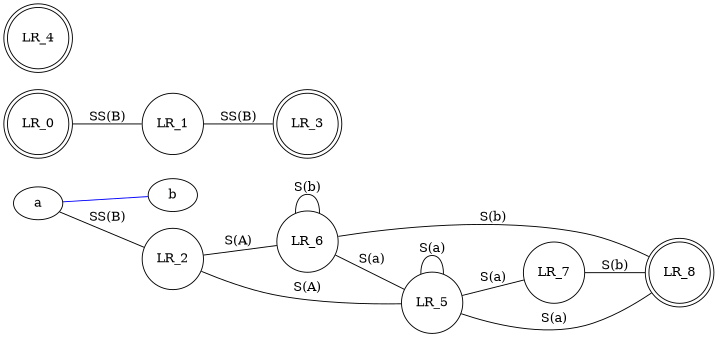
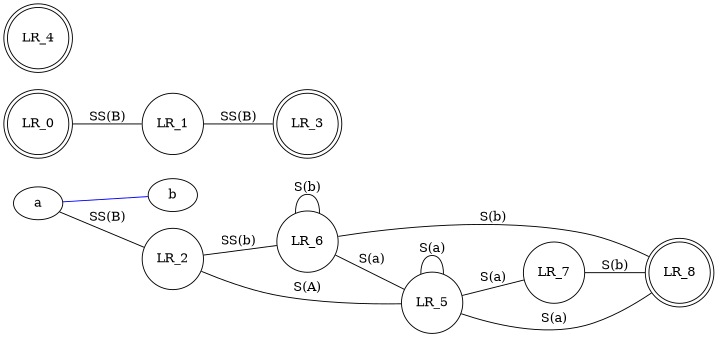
edge "LR_6" -- "LR_2": label "S(A)" -> "SS(b)"
